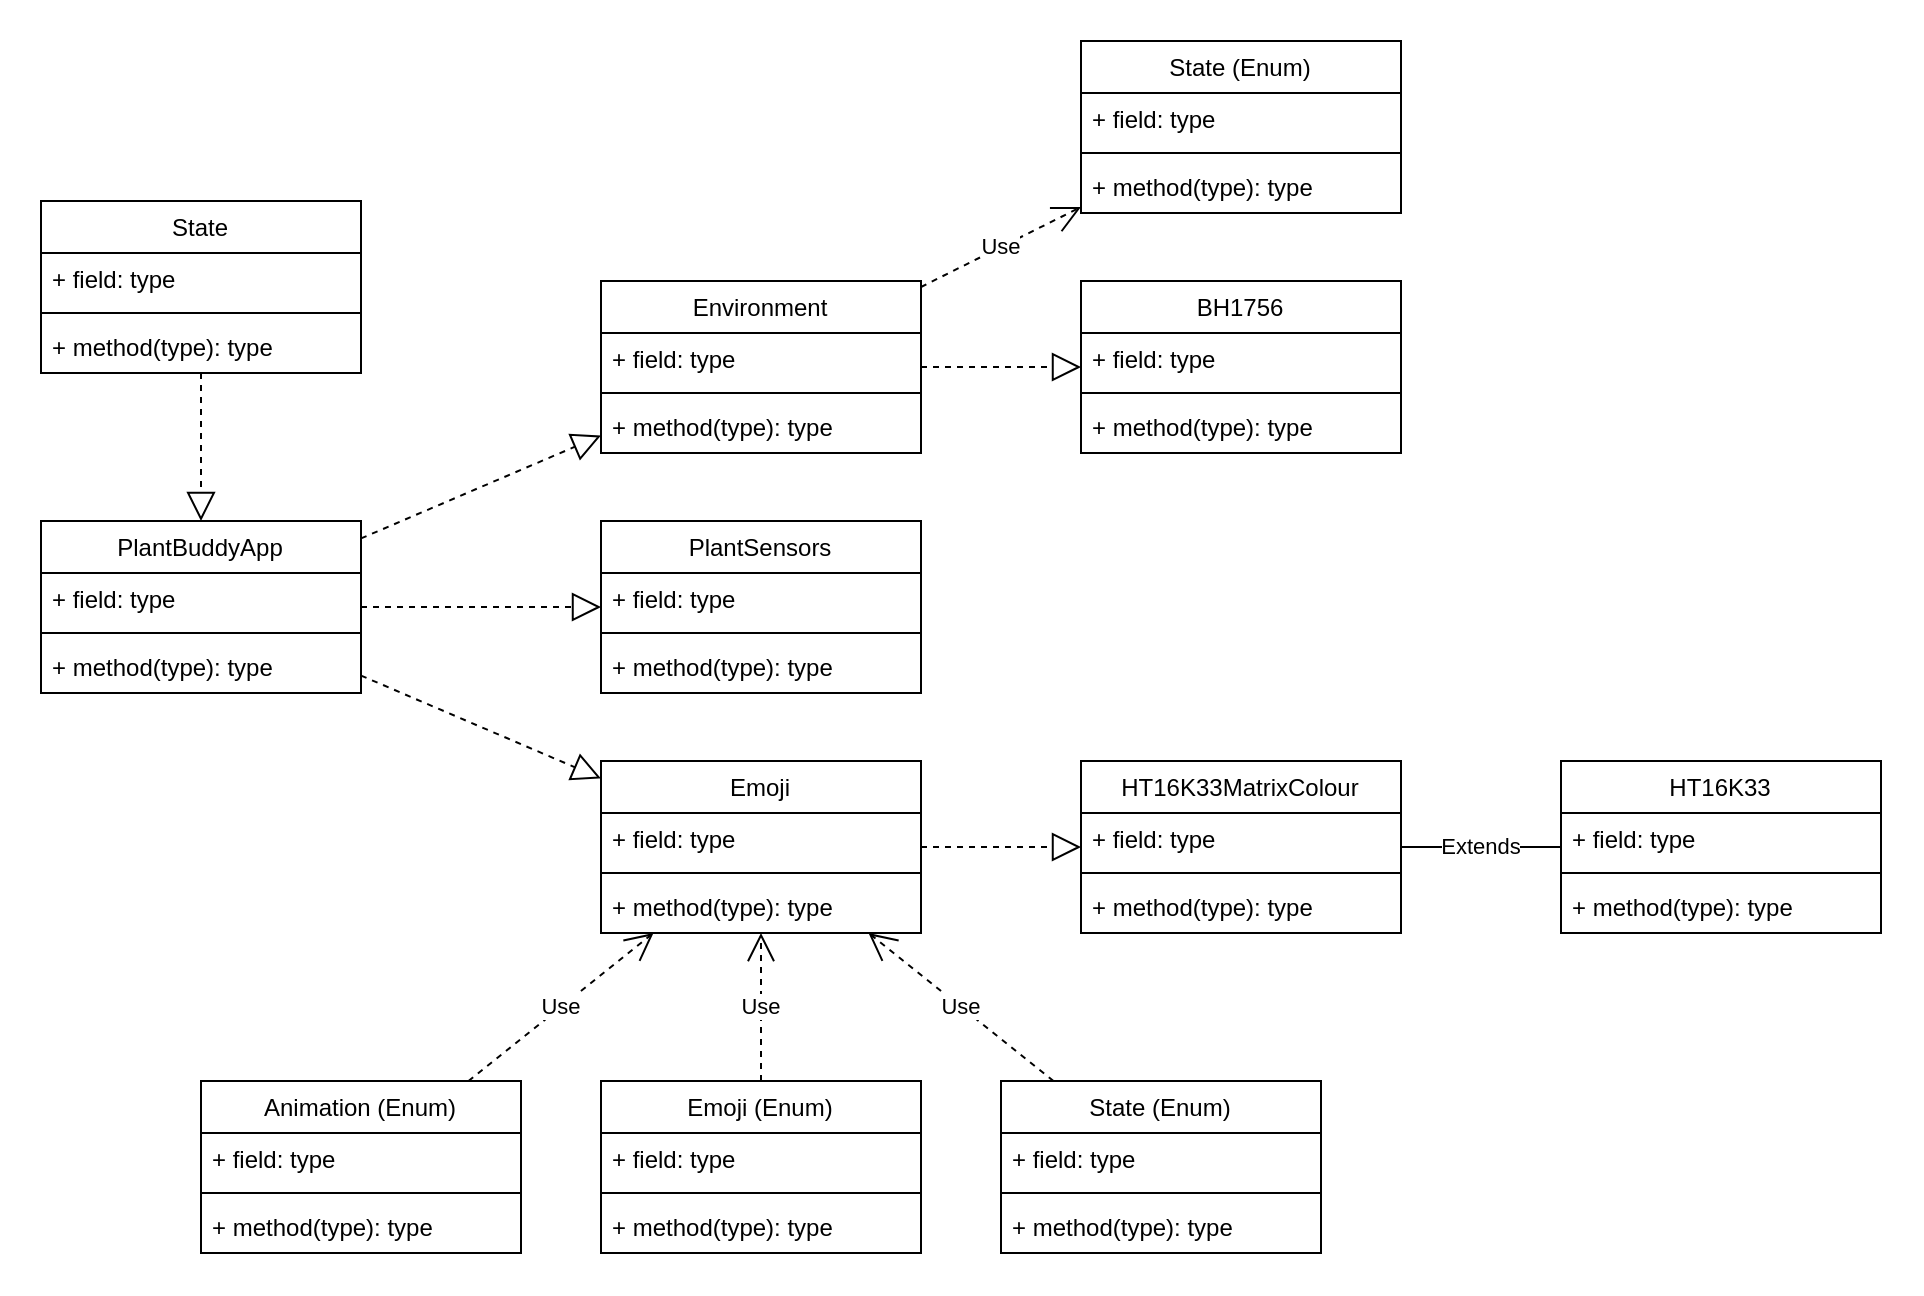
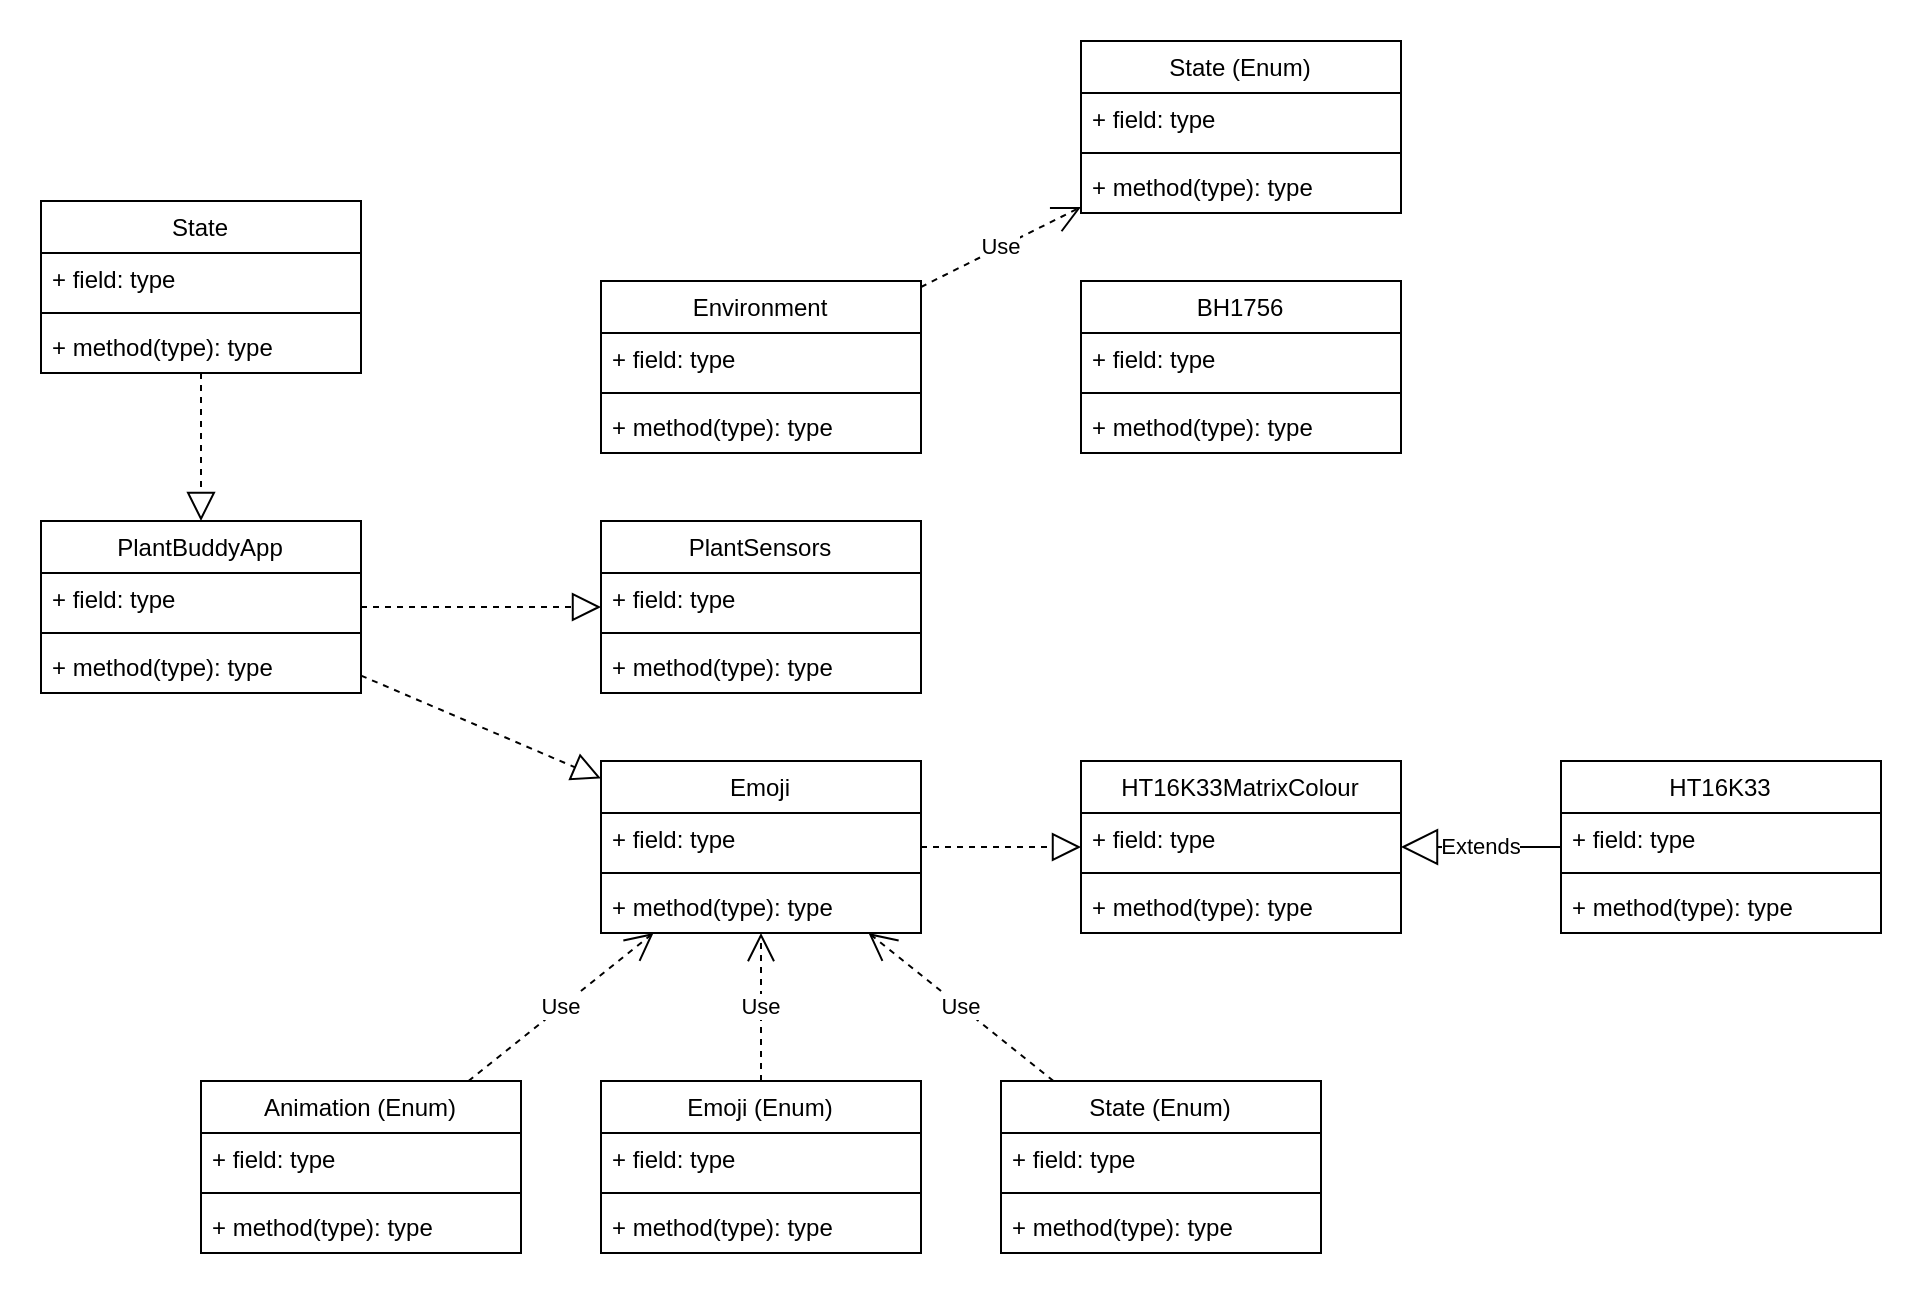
edge "Environment" -> "BH1756": removed
edge "PlantBuddyApp" -> "Environment": removed
edge "HT16K33MatrixColour" -- "HT16K33": arrowhead none -> block
